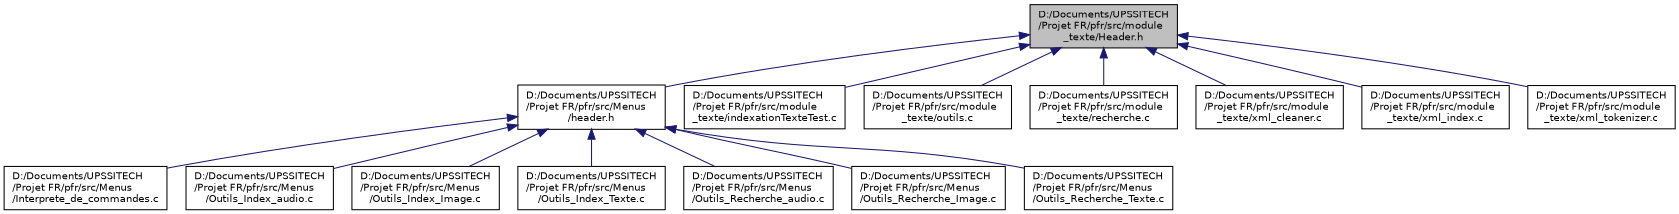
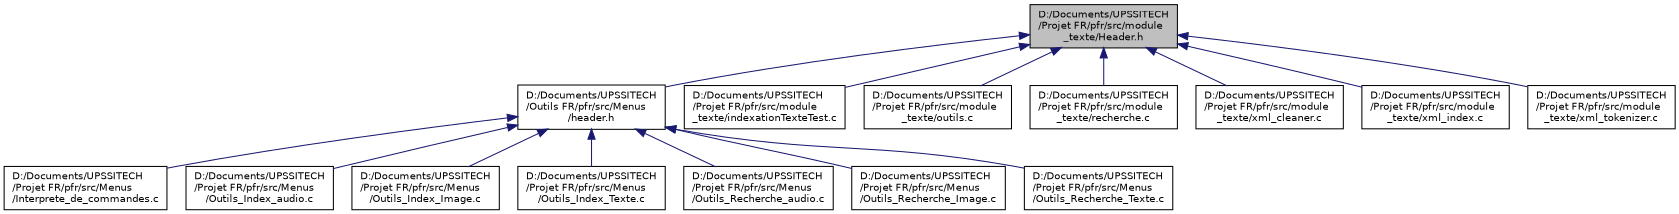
node "D:/Documents/UPSSITECH /Projet FR/pfr/src/Menus /header.h": label "D:/Documents/UPSSITECH /Projet FR/pfr/src/Menus /header.h" -> "D:/Documents/UPSSITECH /Outils FR/pfr/src/Menus /header.h"
